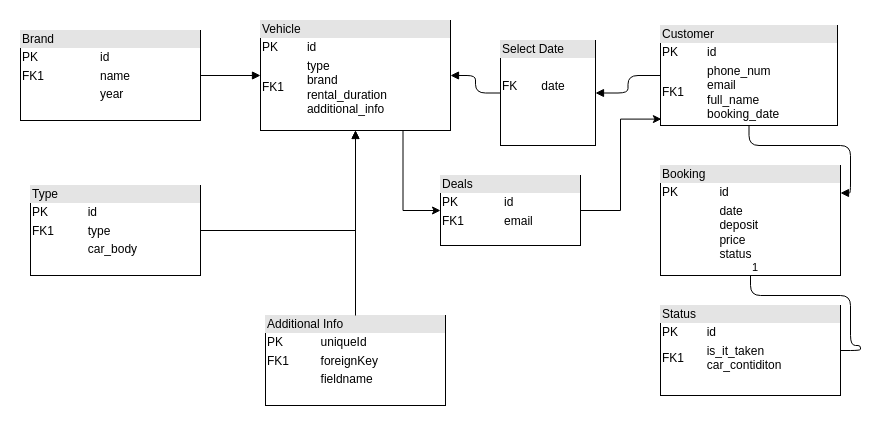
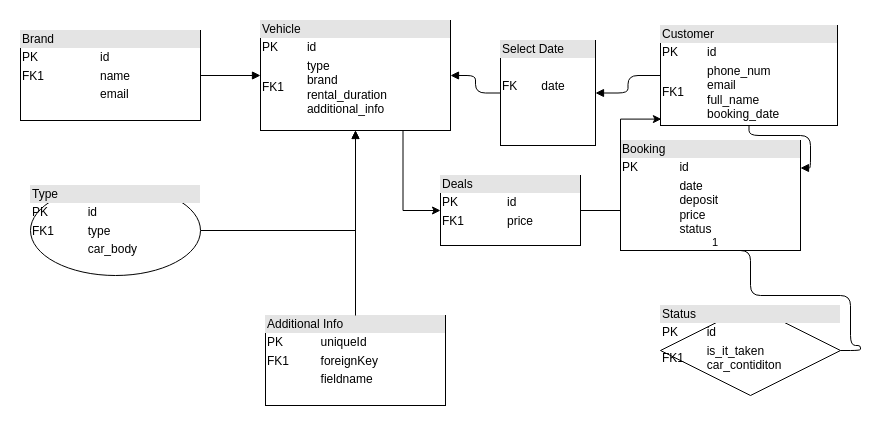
node "Brand PK id FK1 name year": label "Brand PK id FK1 name year" -> "Brand PK id FK1 name email"
node "Deals PK id FK1 email": label "Deals PK id FK1 email" -> "Deals PK id FK1 price"
node "Booking PK id date deposit price status": moved (751, 221) -> (711, 196)
node "Type PK id FK1 type car_body": shape rectangle -> ellipse
node "Status PK id FK1 is_it_taken car_contiditon": shape rectangle -> diamond
